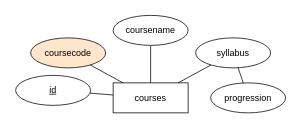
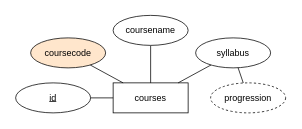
node "id": moved (53, 90) -> (53, 98)
node "progression": style solid -> dashed
